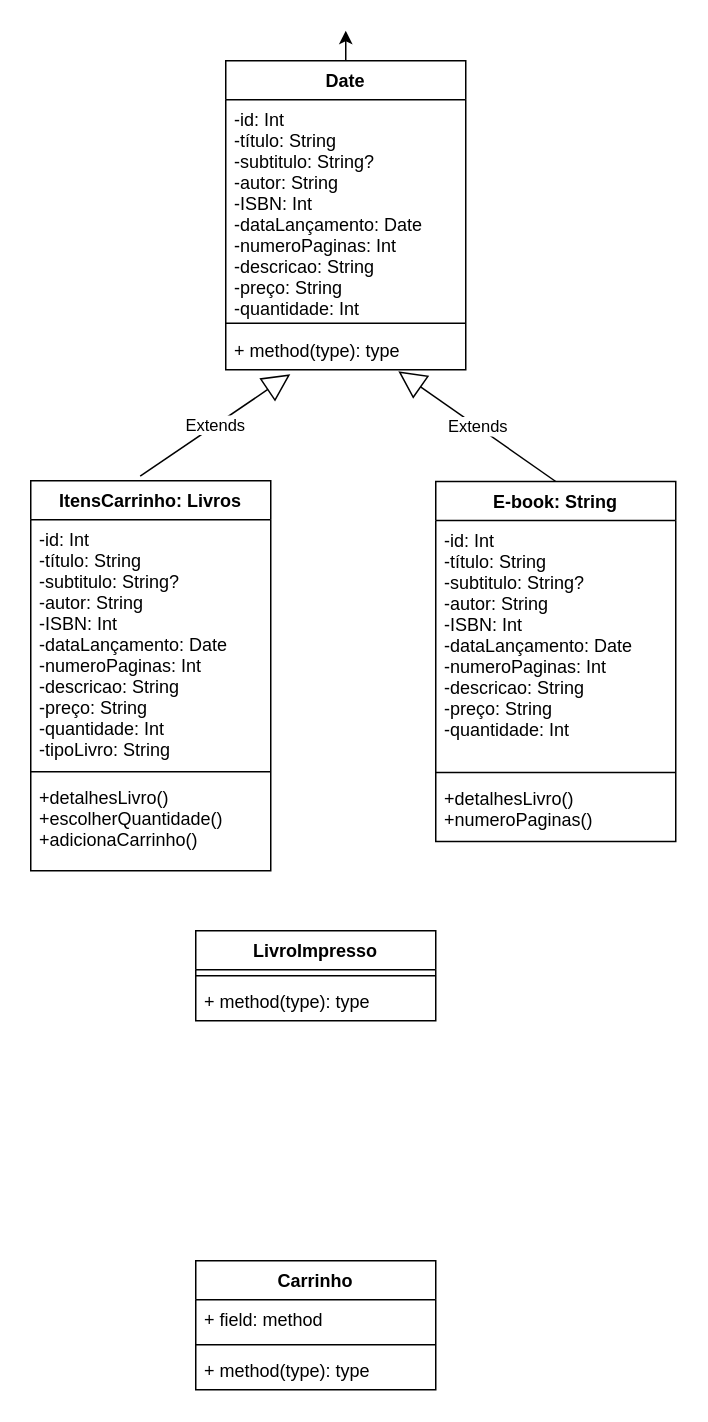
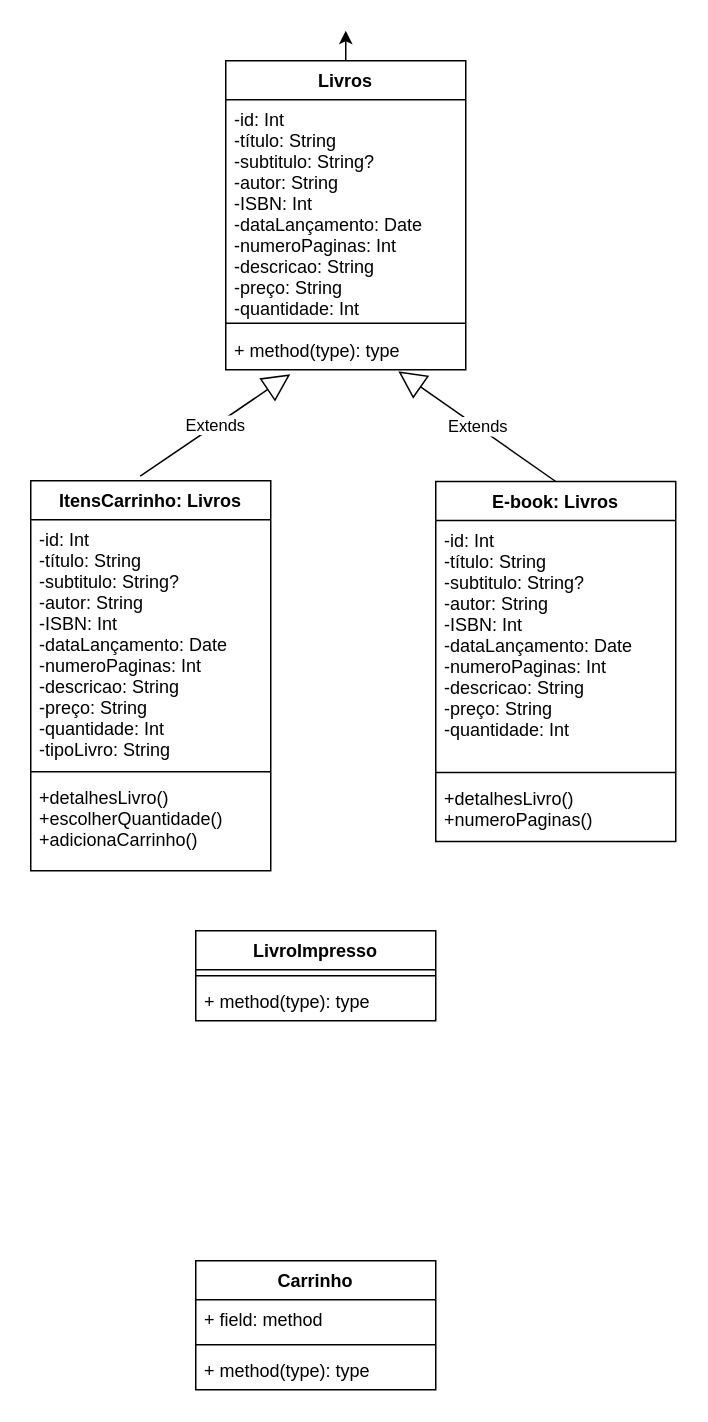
node "Date": label "Date" -> "Livros"
node "E-book: String": label "E-book: String" -> "E-book: Livros"
